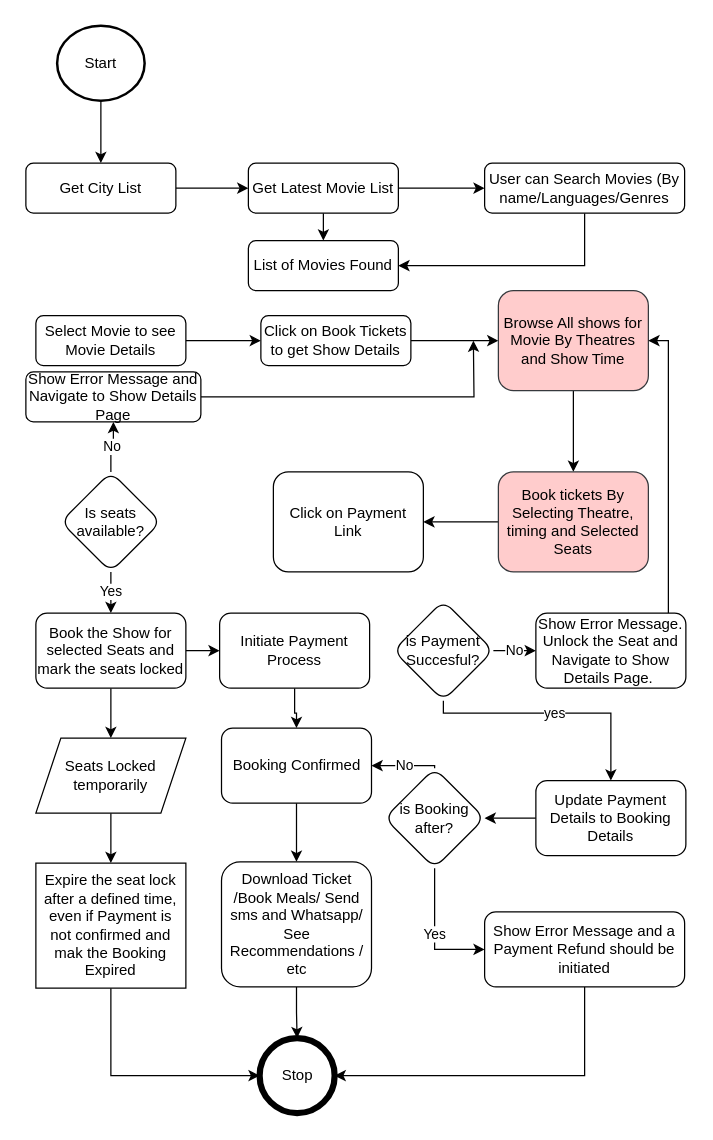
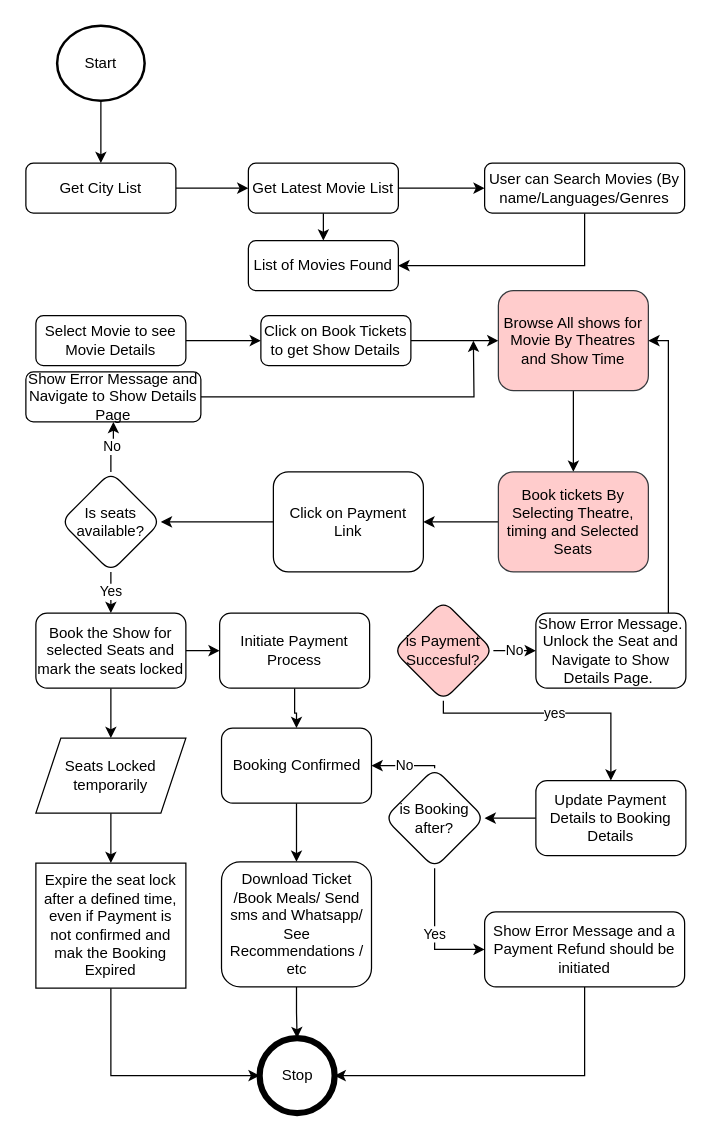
edge "Click on Payment Link" -> "Is seats available?": added
node "is Payment Succesful?": fillcolor #ffffff -> #ffcccc
